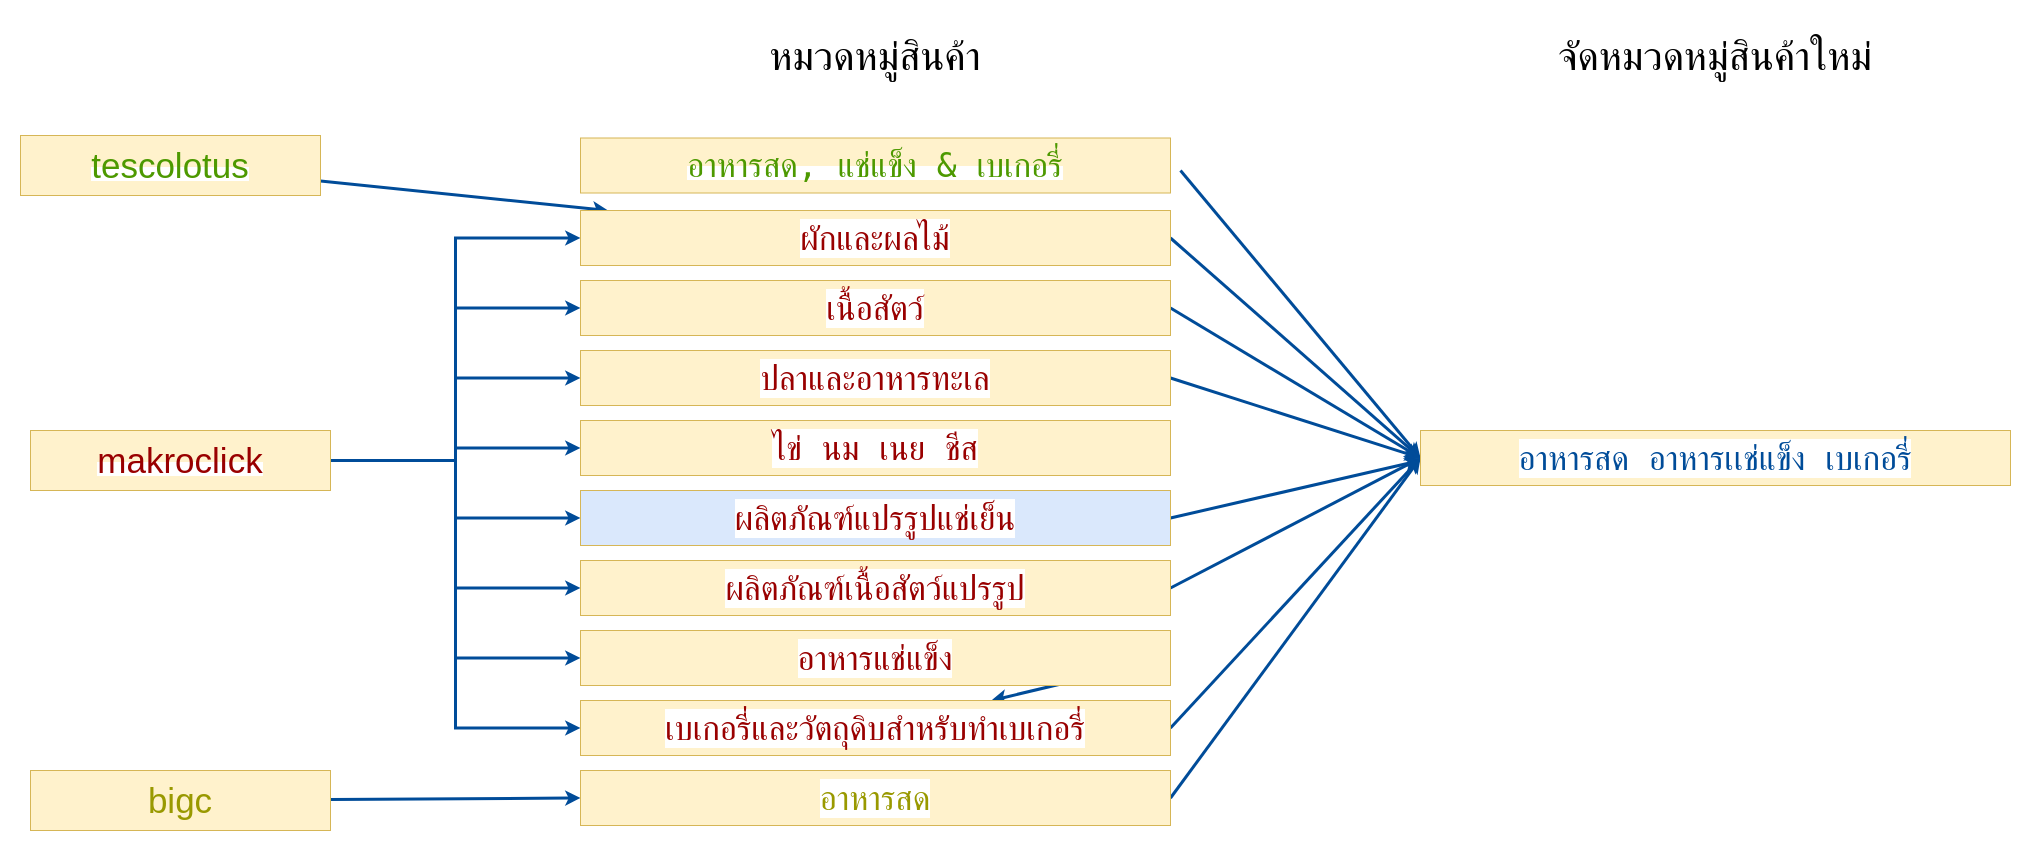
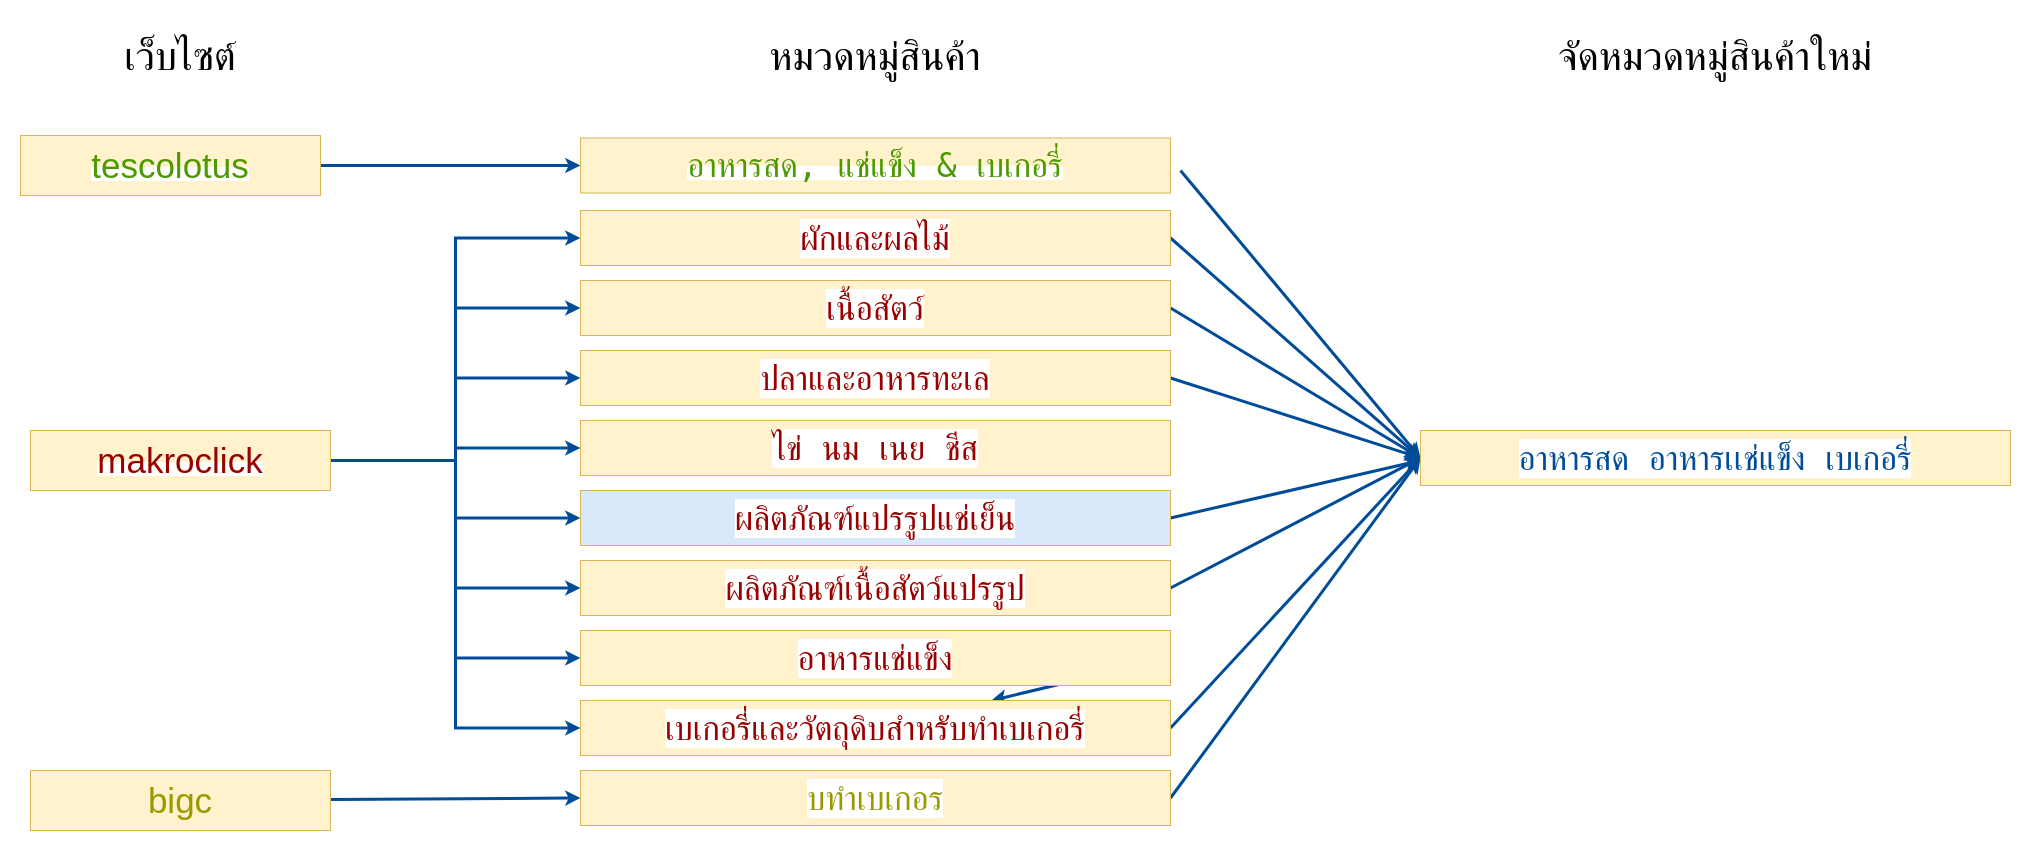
node "เว็บไซต์": added
edge "tescolotus" -> "ผักและผลไม้": now "tescolotus" -> "อาหารสด, แช่แข็ง & เบเกอรี่"
node "อาหารสด": label "อาหารสด" -> "บทำเบเกอร"
